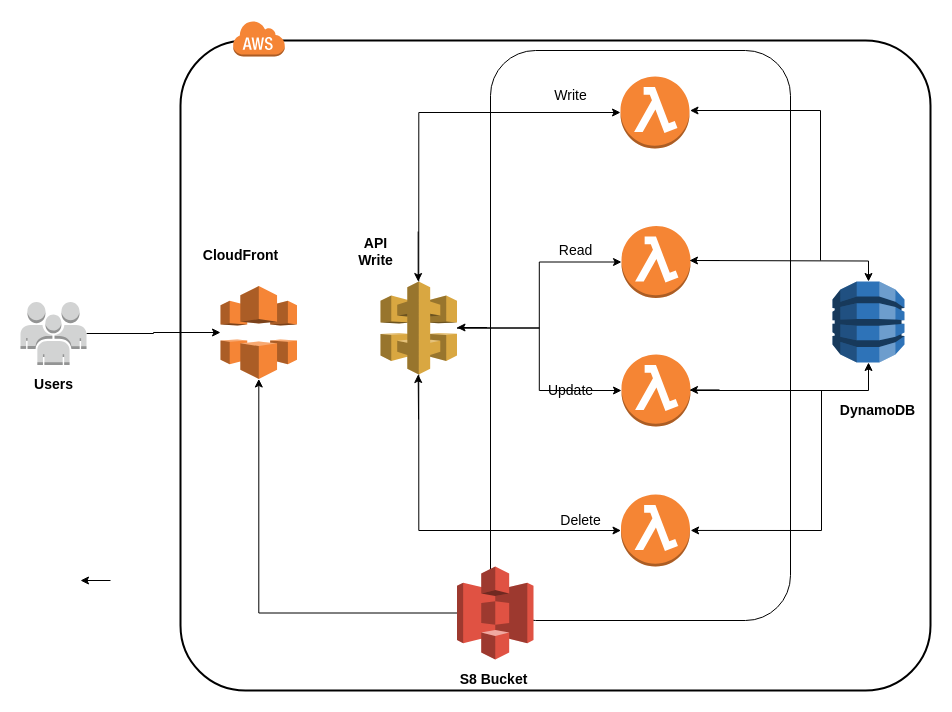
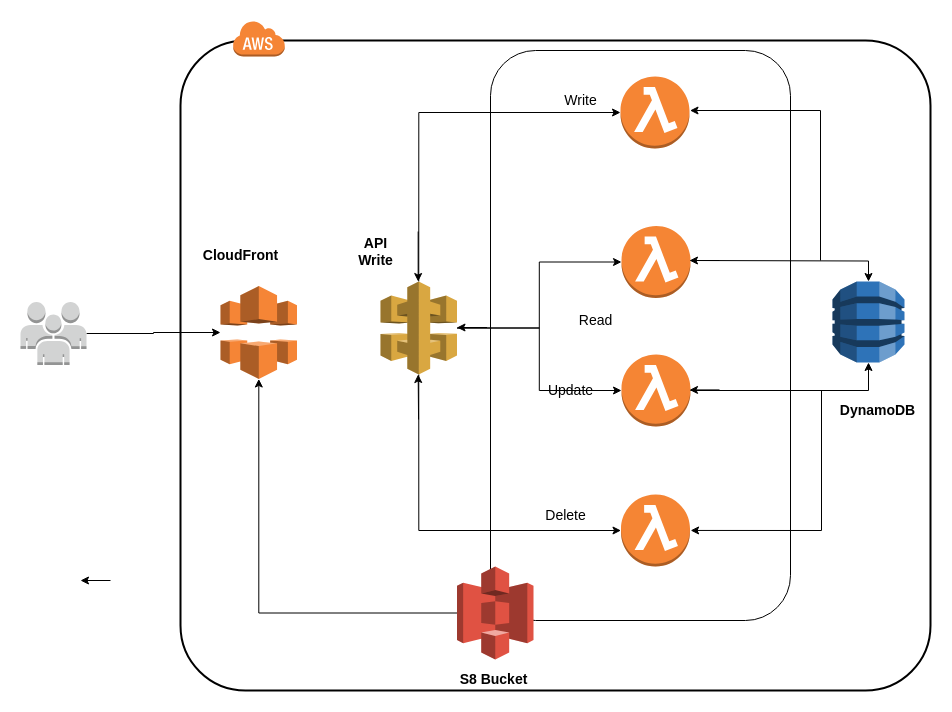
node "Write": moved (571, 96) -> (581, 101)
node "Read": moved (576, 251) -> (596, 321)
node "Users": removed
node "Delete": moved (581, 521) -> (566, 516)
